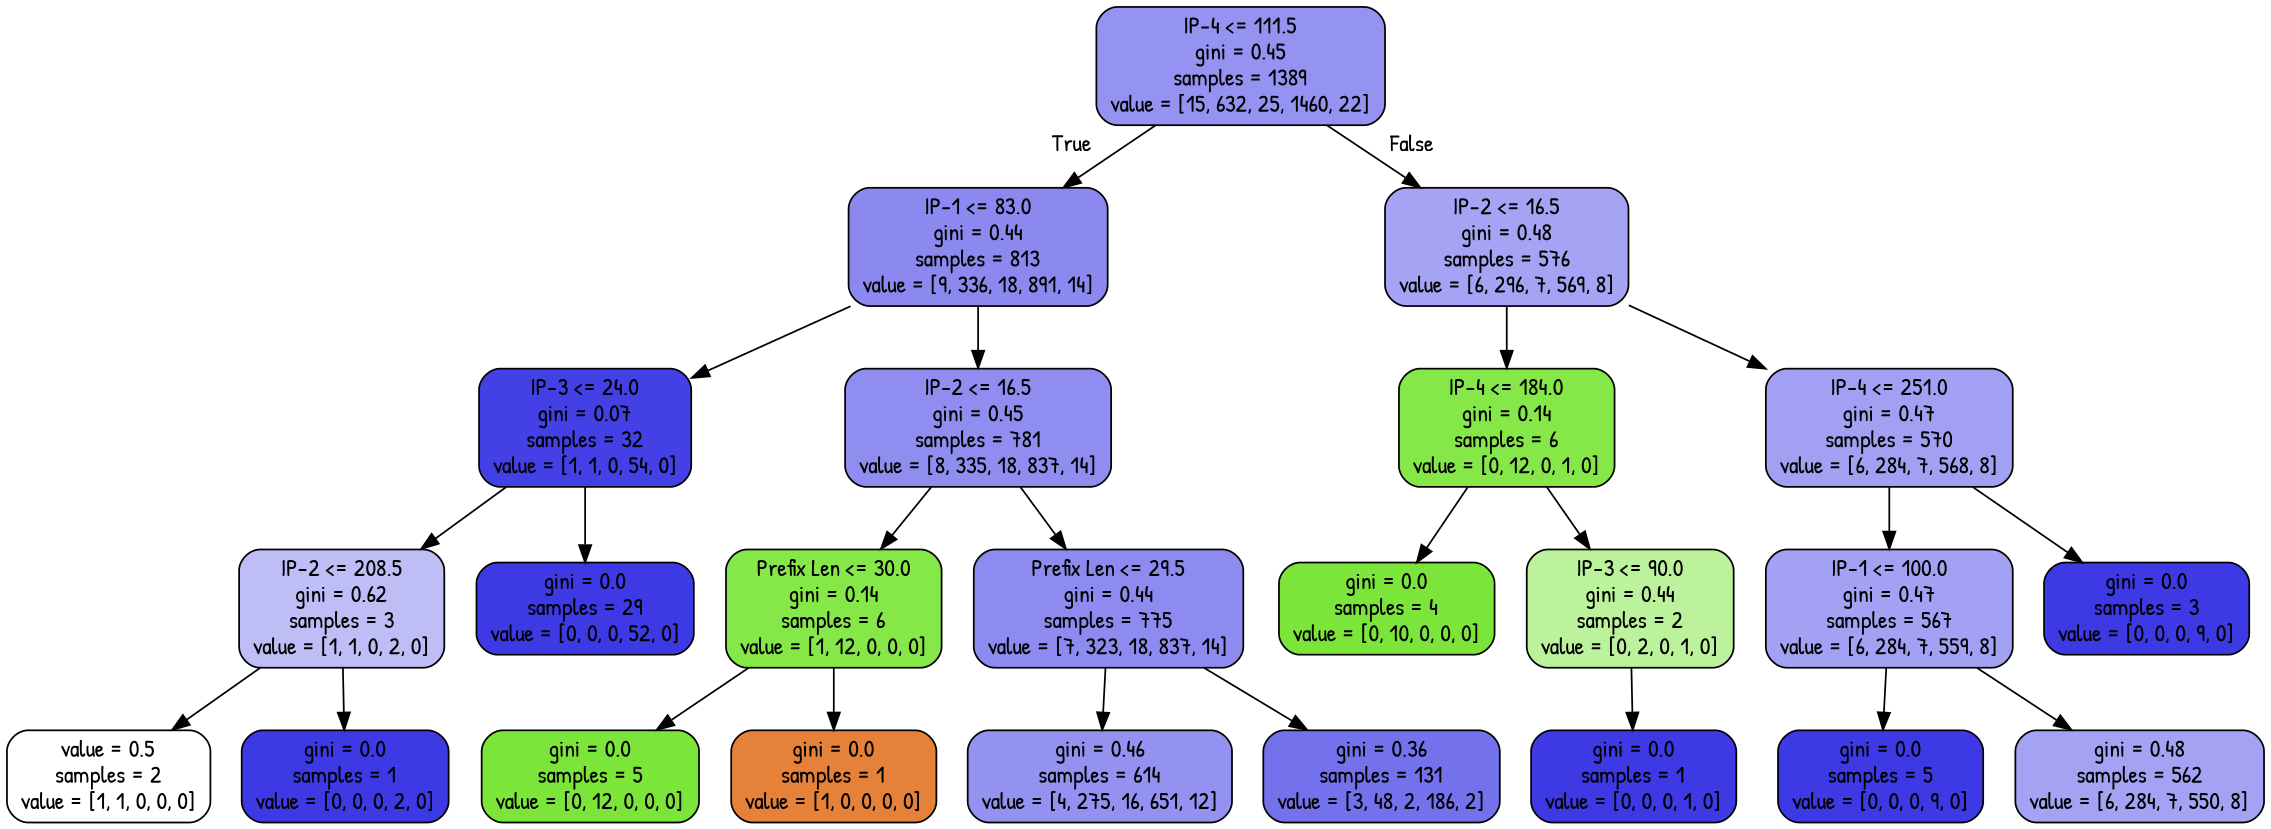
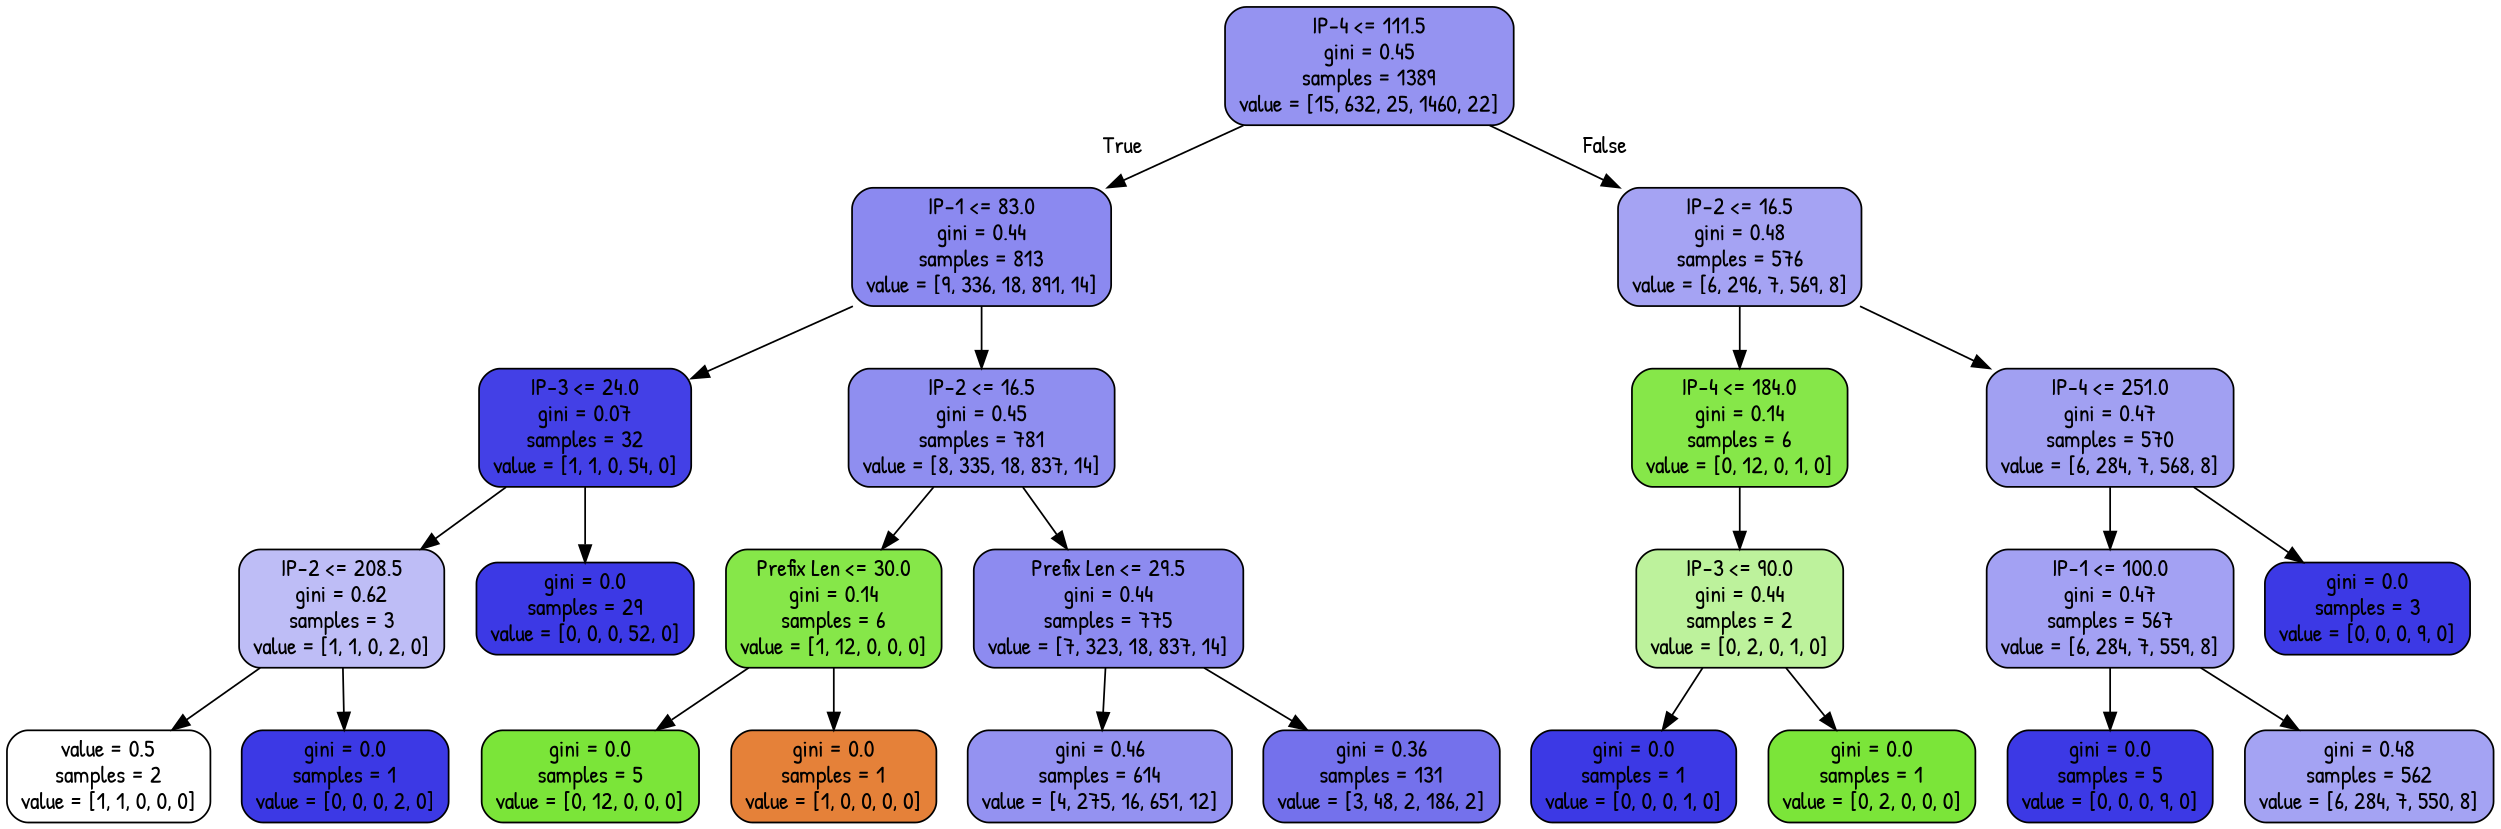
node "gini = 0.0 samples = 4 value = [0, 10, 0, 0, 0]": removed
node "gini = 0.0 samples = 1 value = [0, 2, 0, 0, 0]": added
